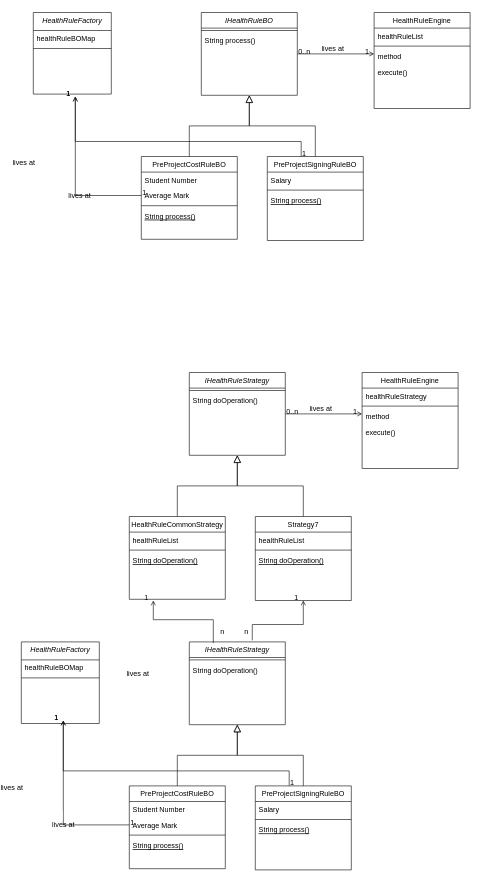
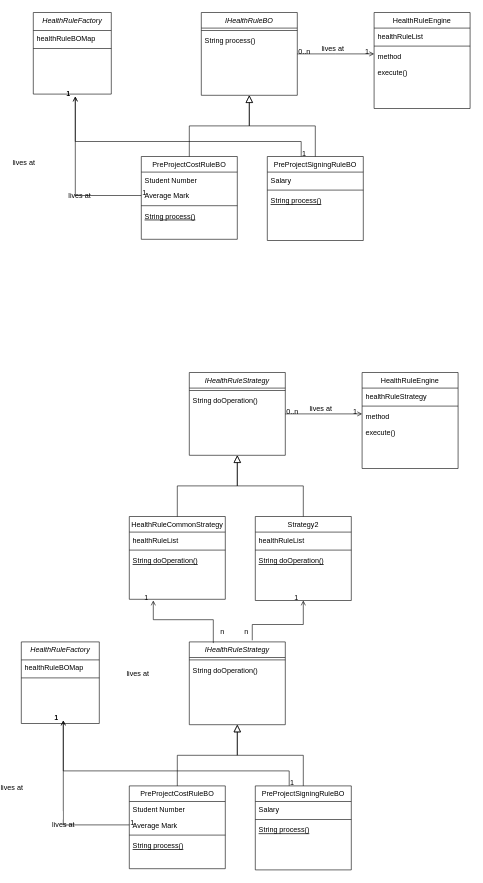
node "Strategy7": label "Strategy7" -> "Strategy2"
